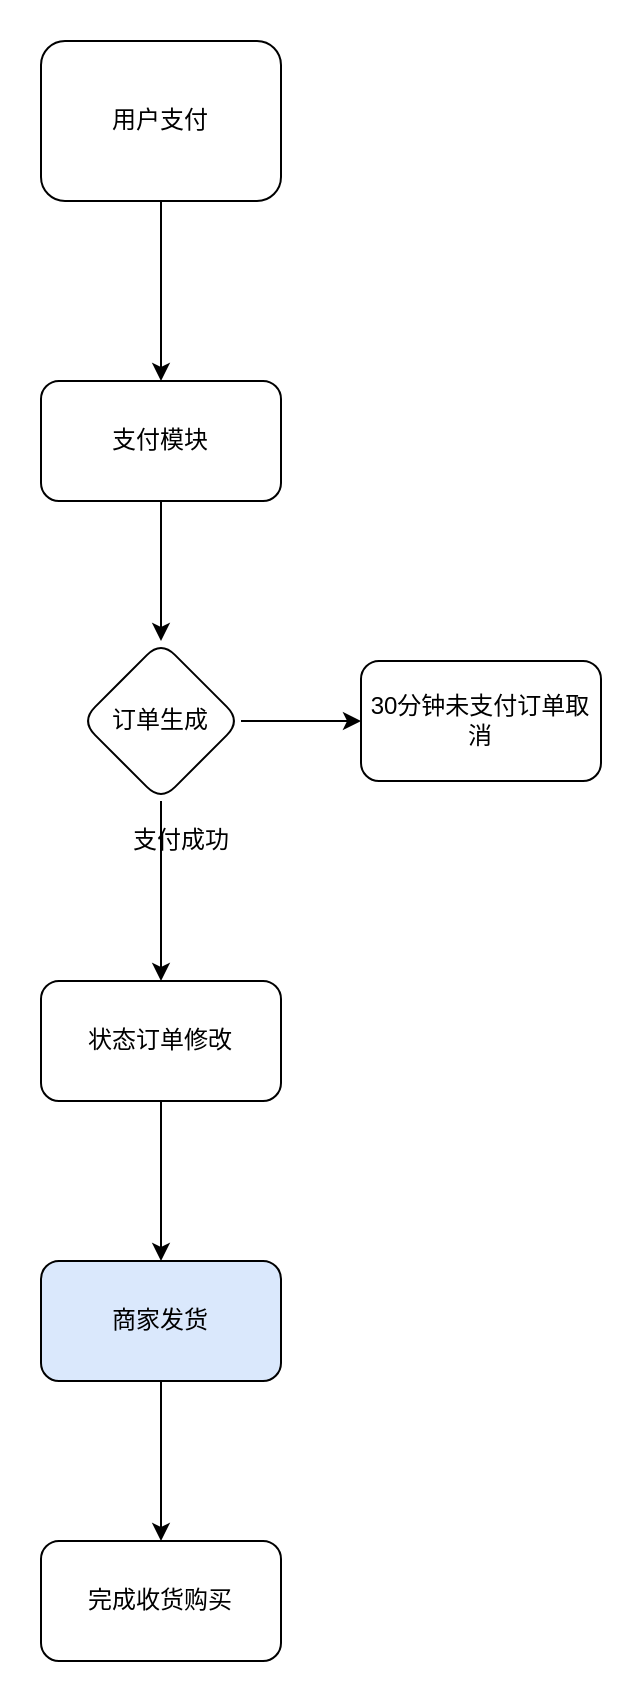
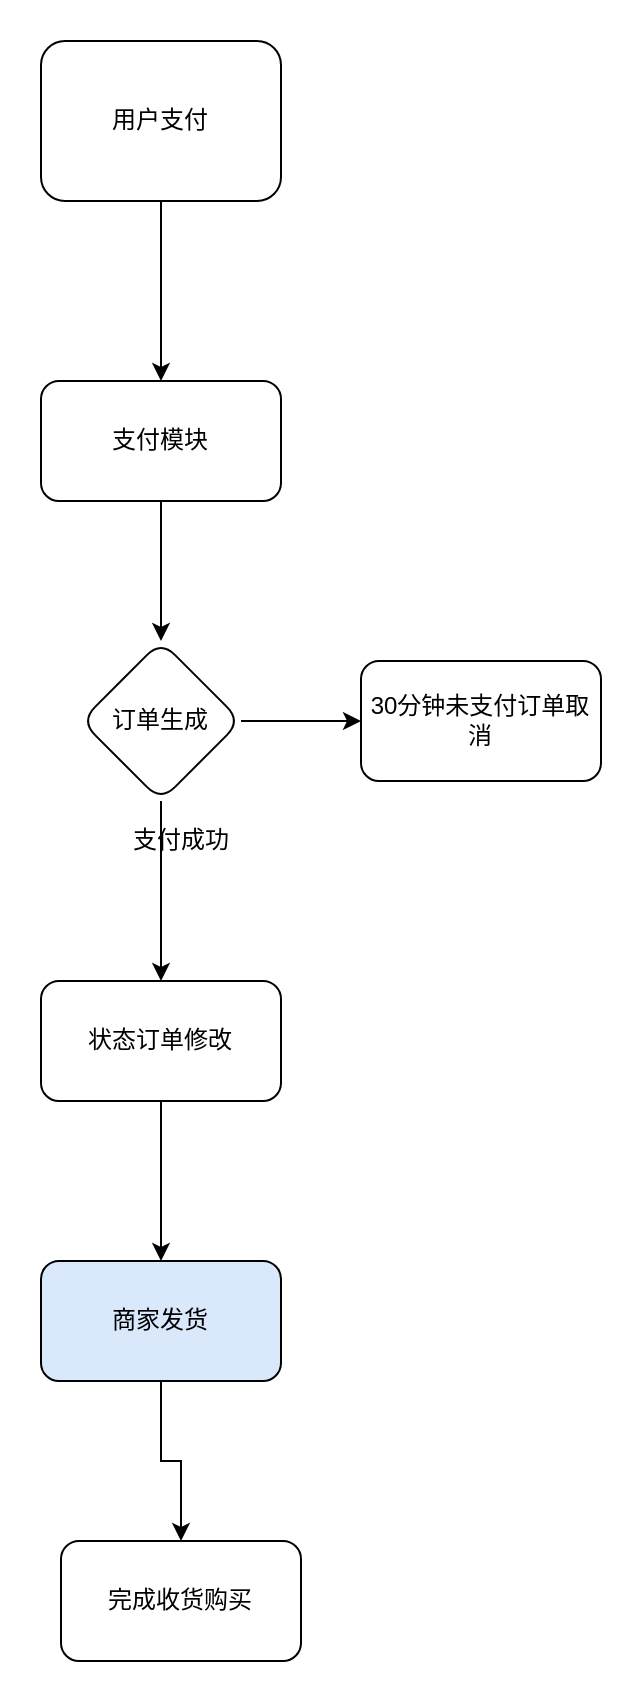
node "完成收货购买 收货": moved (161, 1601) -> (181, 1601)
